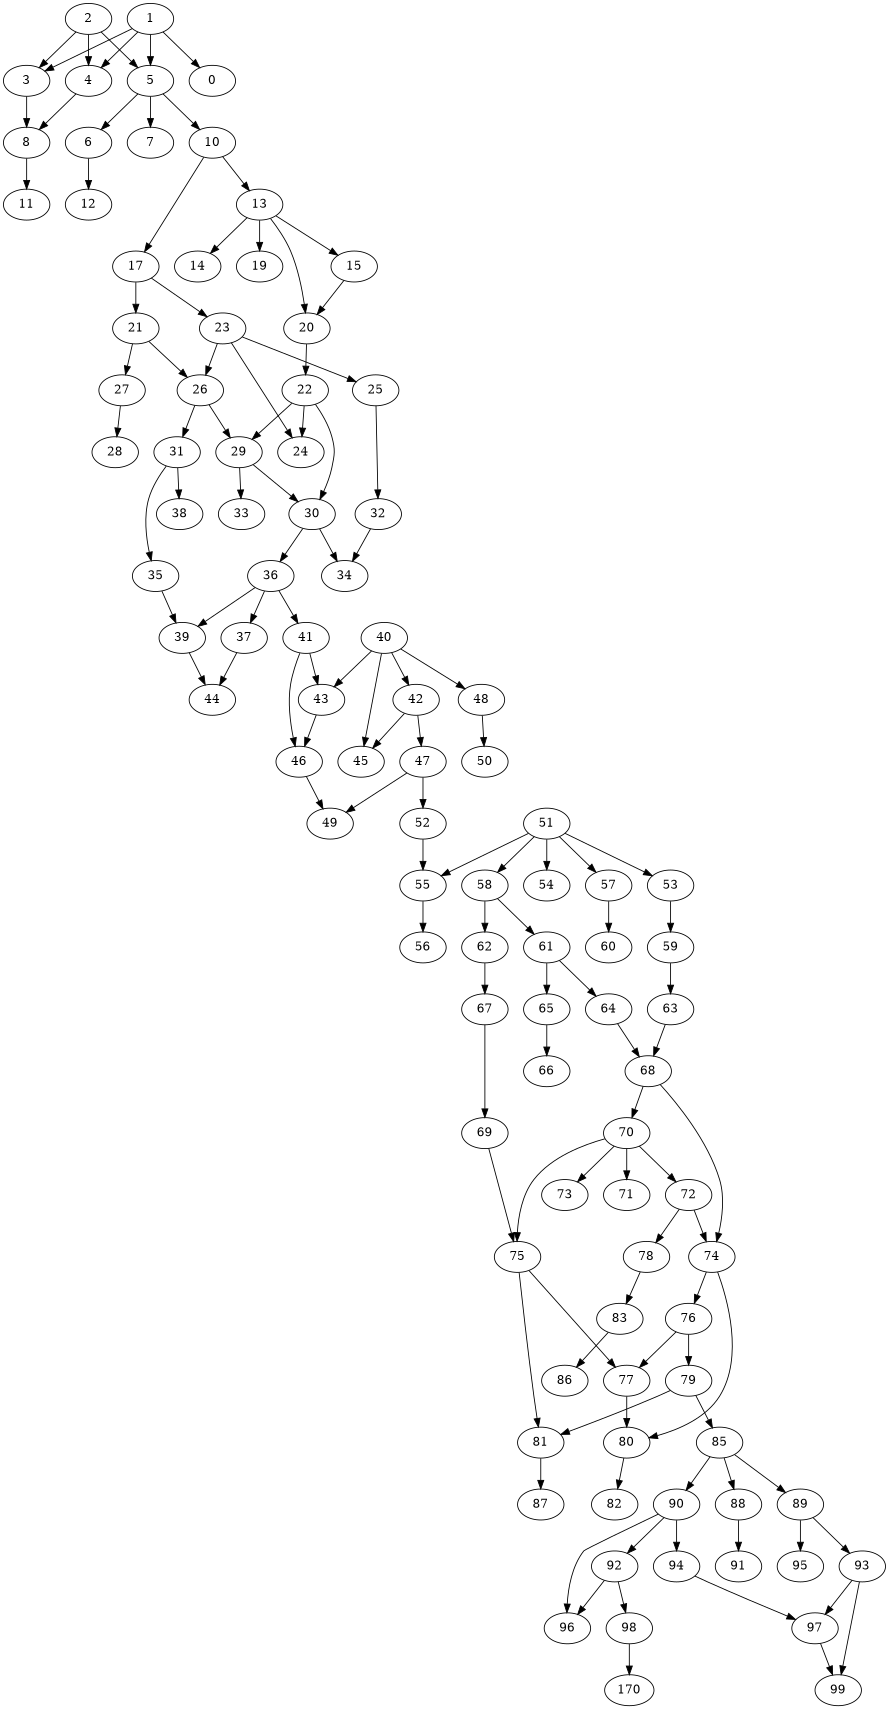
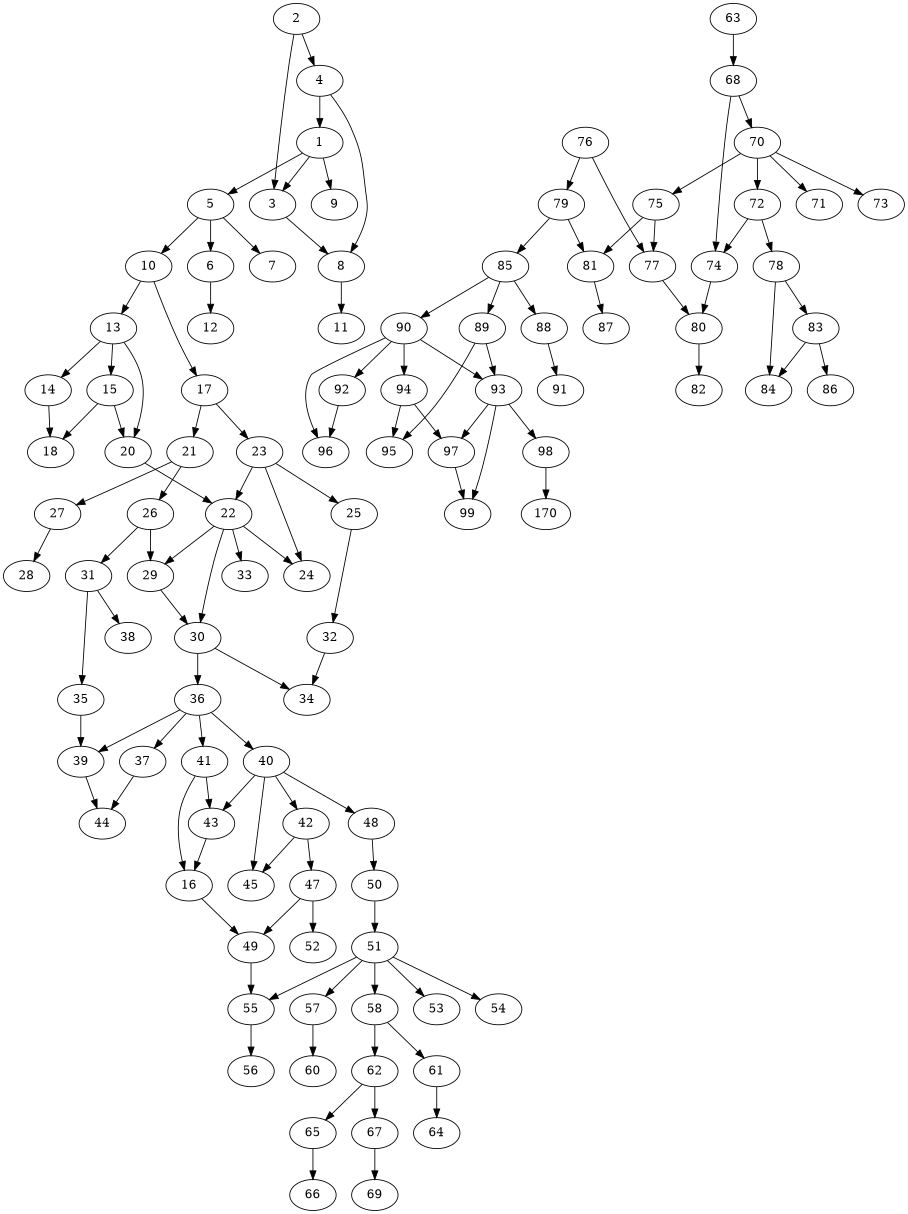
edge "2" -> "5": removed
edge "1" -> "4": reversed
node "0": label "0" -> "9"
node "19": removed
edge "23" -> "26": now "23" -> "22"
edge "90" -> "93": added
node "84": added
edge "94" -> "95": added
node "18": added
edge "29" -> "33": now "22" -> "33"
edge "36" -> "40": added
node "46": label "46" -> "16"
edge "52" -> "55": now "49" -> "55"
edge "50" -> "51": added
node "59": removed
edge "61" -> "65": now "62" -> "65"
edge "64" -> "68": removed
edge "69" -> "75": removed
edge "74" -> "76": removed
edge "92" -> "98": now "93" -> "98"
